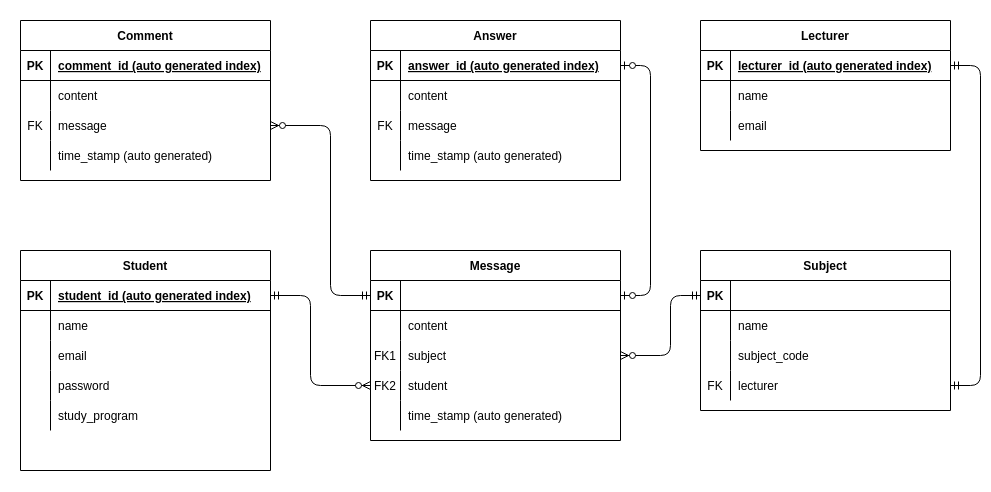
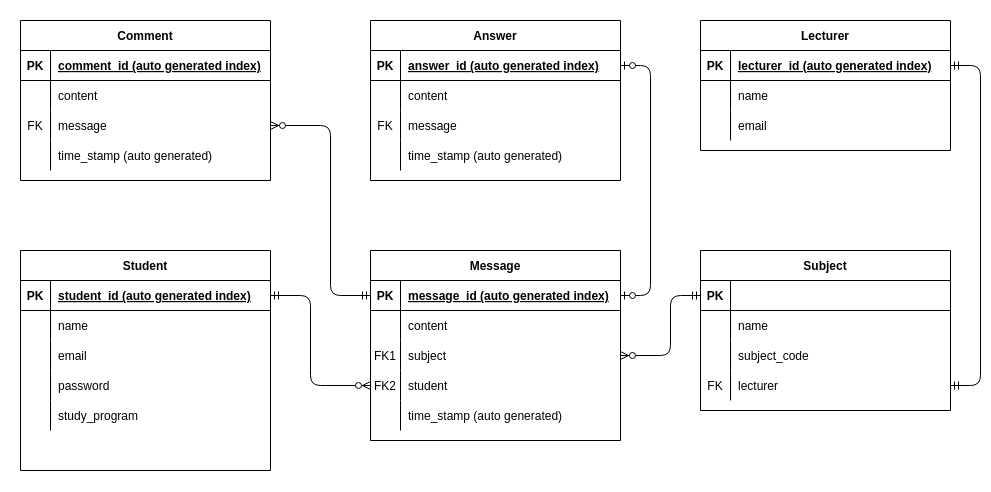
node "message_id (auto generated index)": added
